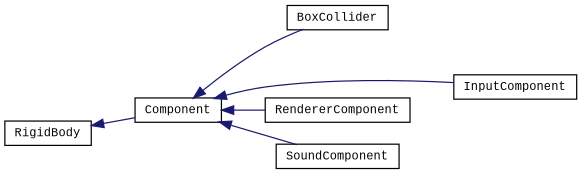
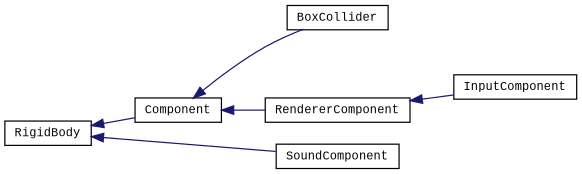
edge "InputComponent" -> "Component": now "InputComponent" -> "RendererComponent"
edge "SoundComponent" -> "Component": now "SoundComponent" -> "RigidBody"
